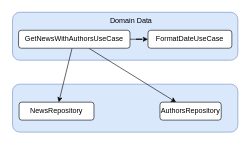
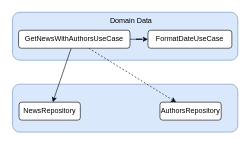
edge "GetNewsWithAuthorsUseCase" -> "AuthorsRepository": style solid -> dashed
node "NewsRepository": size 75x18 -> 61x18
